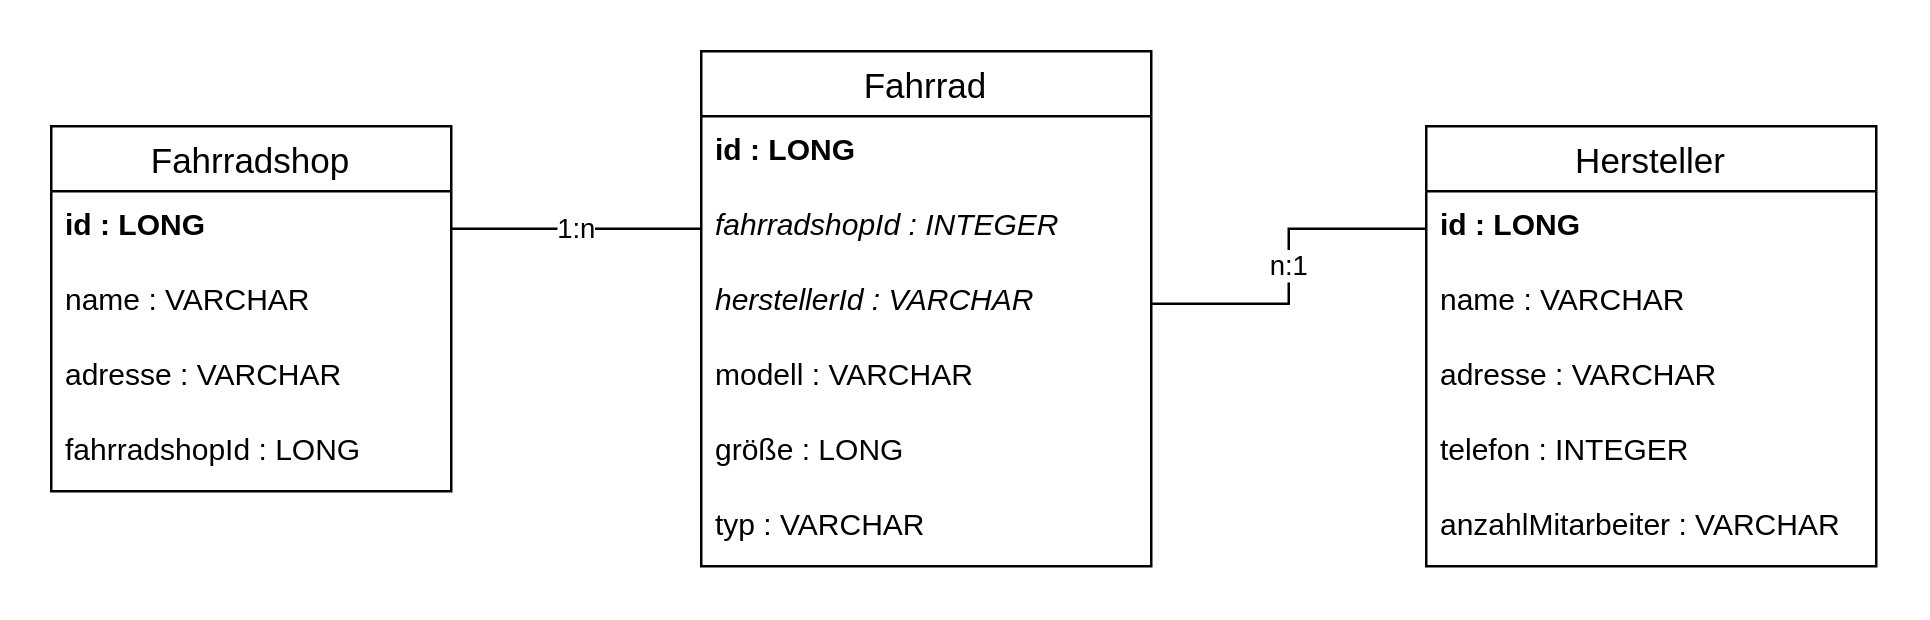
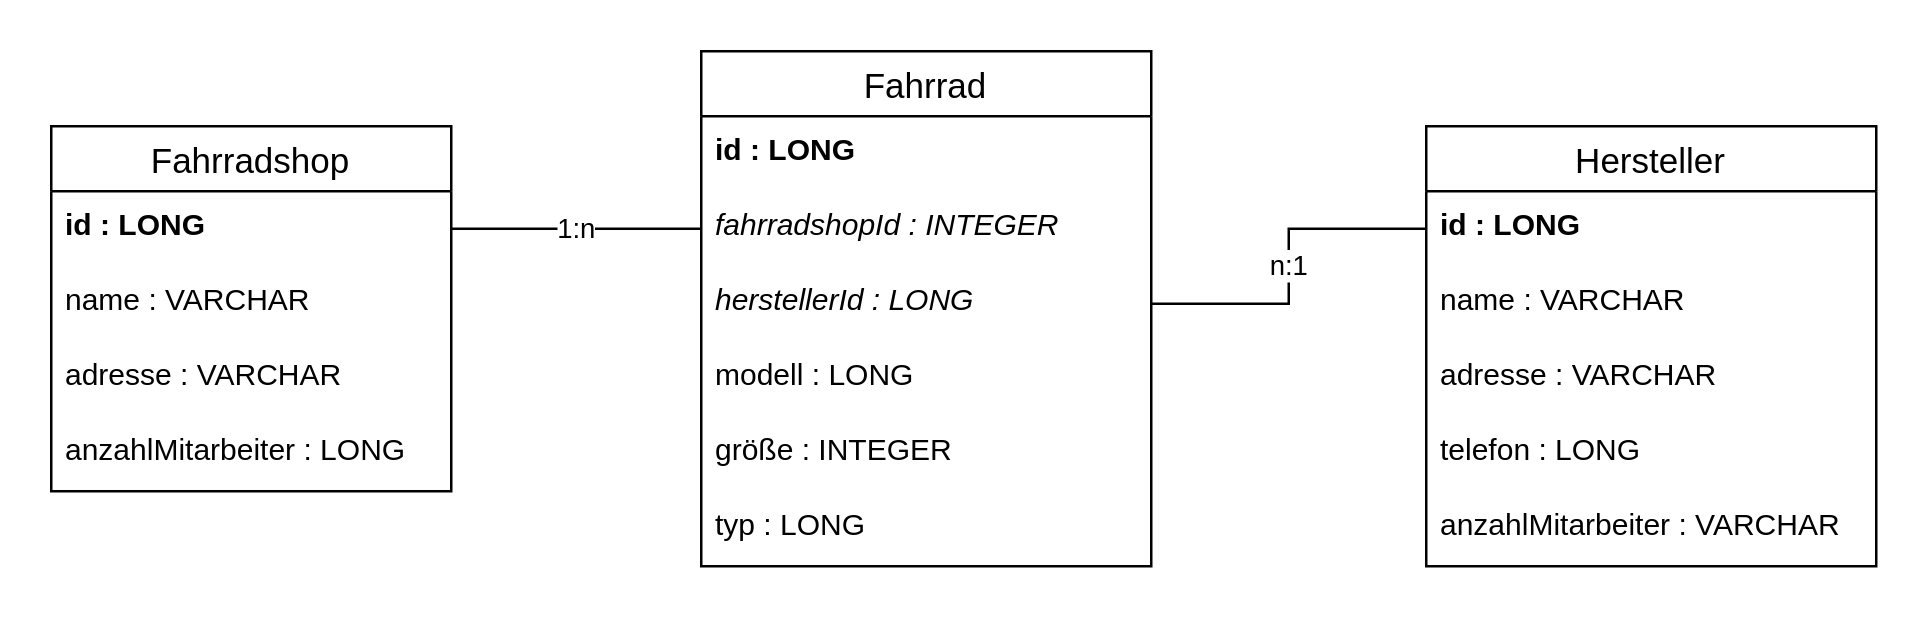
node "herstellerId : VARCHAR": label "herstellerId : VARCHAR" -> "herstellerId : LONG"
node "modell : VARCHAR": label "modell : VARCHAR" -> "modell : LONG"
node "fahrradshopId : LONG": label "fahrradshopId : LONG" -> "anzahlMitarbeiter : LONG"
node "größe : LONG": label "größe : LONG" -> "größe : INTEGER"
node "telefon : INTEGER": label "telefon : INTEGER" -> "telefon : LONG"
node "typ : VARCHAR": label "typ : VARCHAR" -> "typ : LONG"
